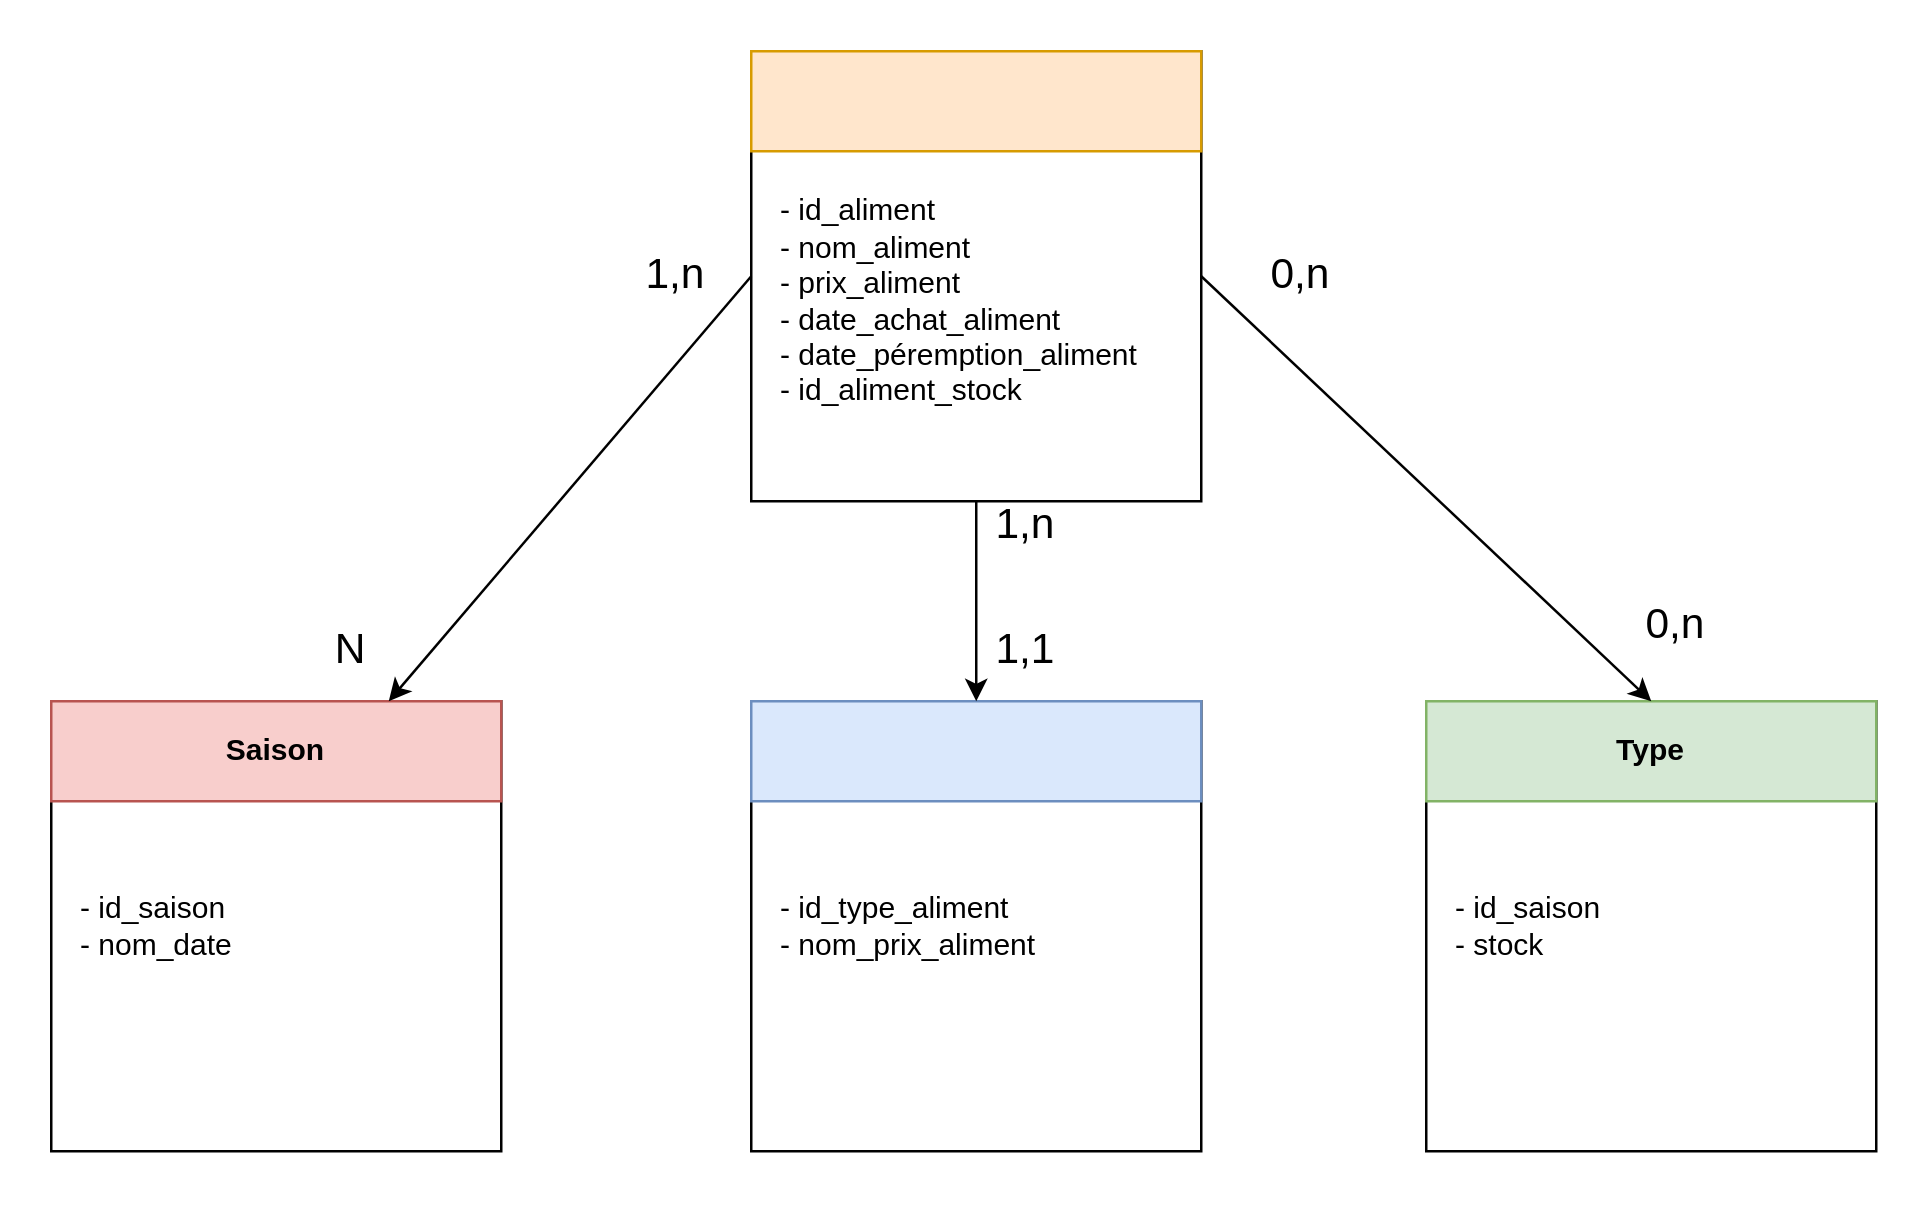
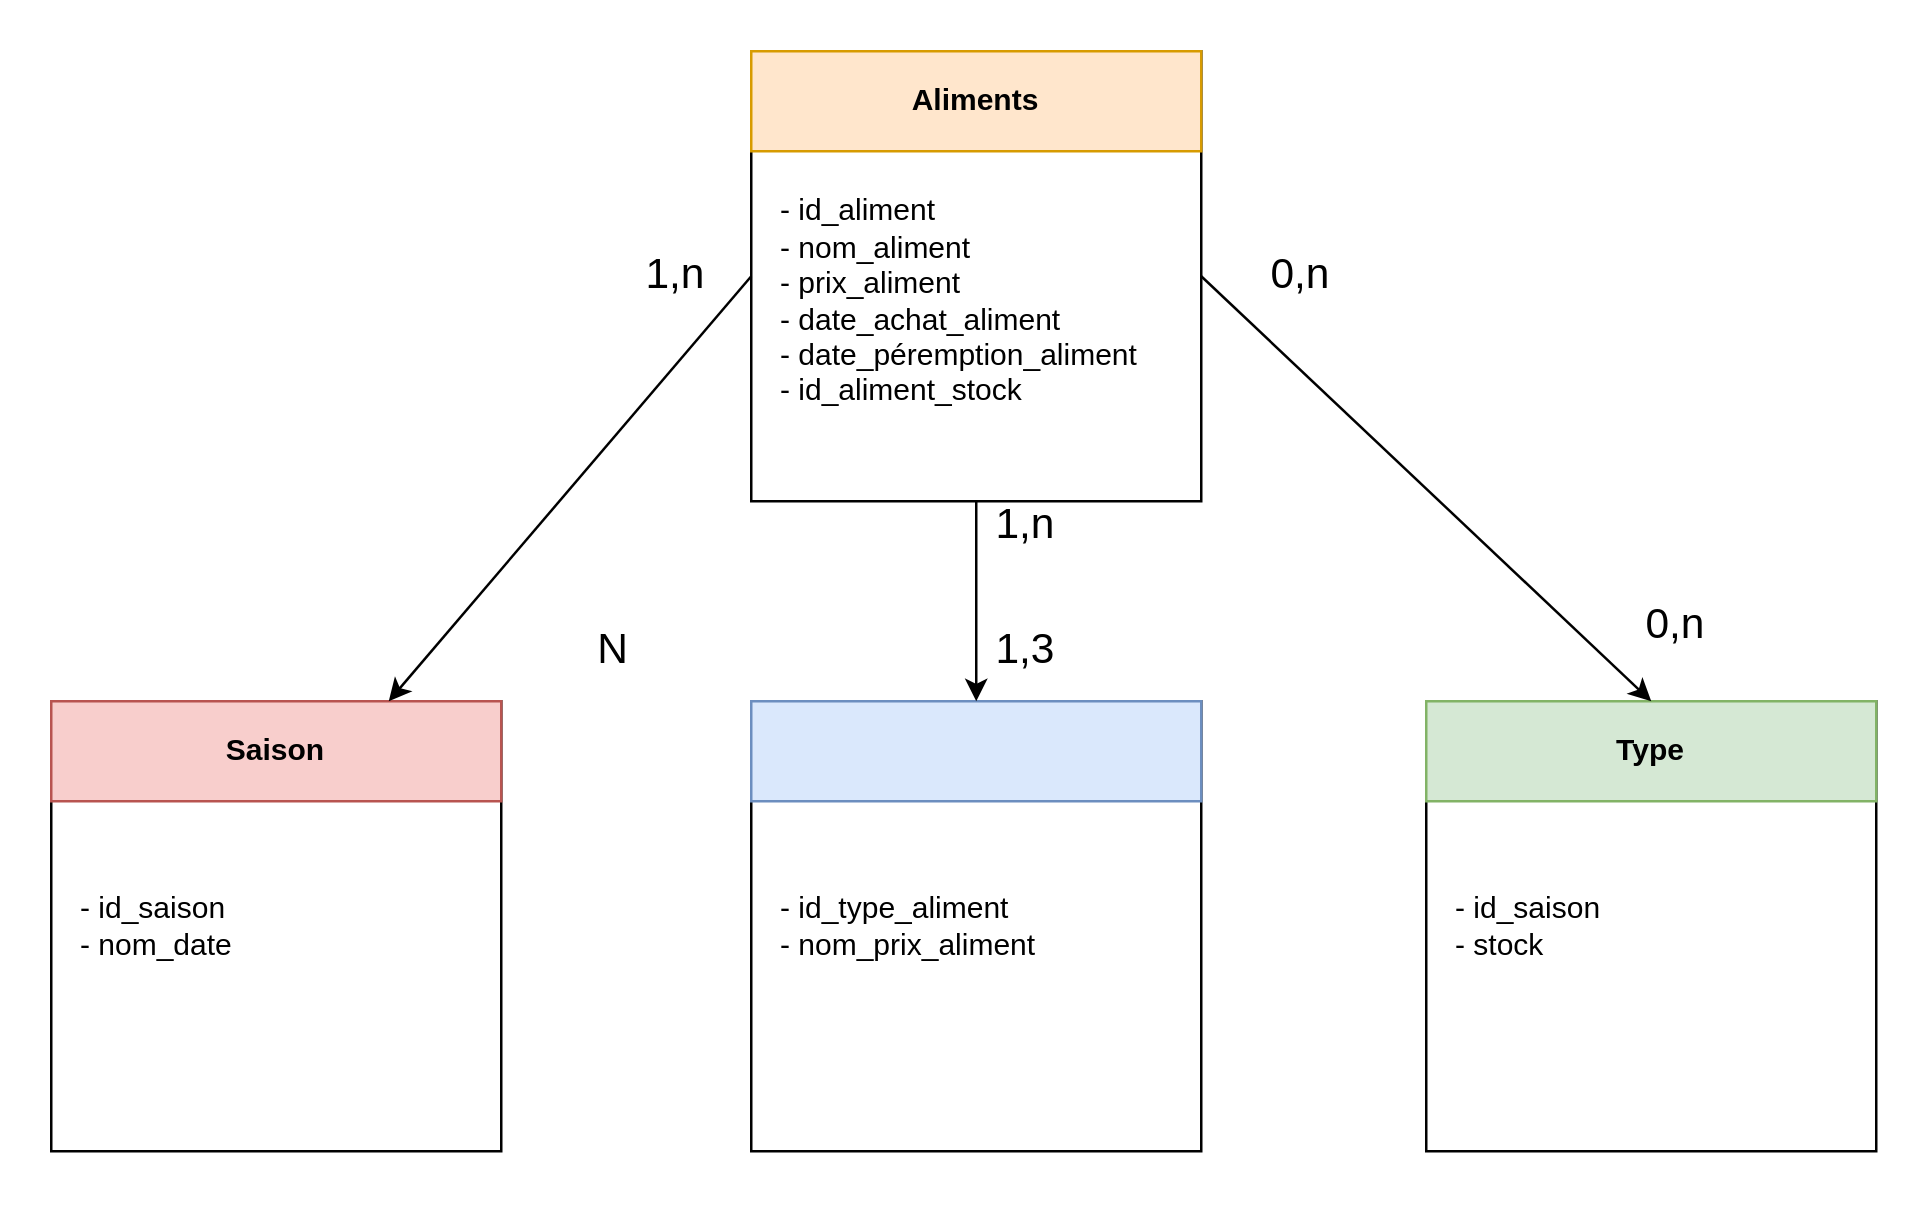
node "Aliments": added
node "N": moved (351, 651) -> (614, 651)
node "1,1": label "1,1" -> "1,3"
